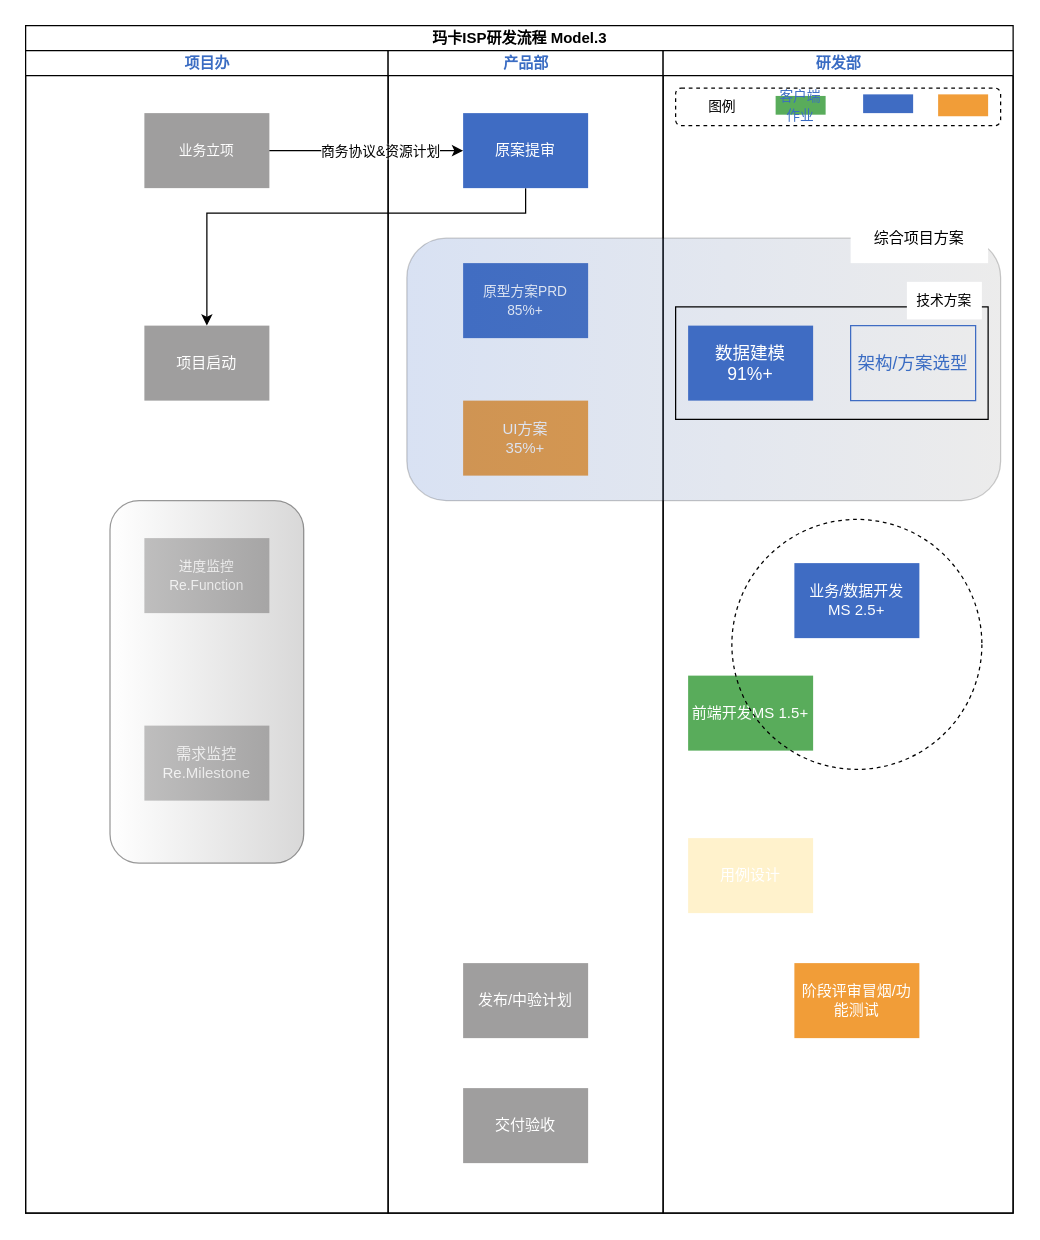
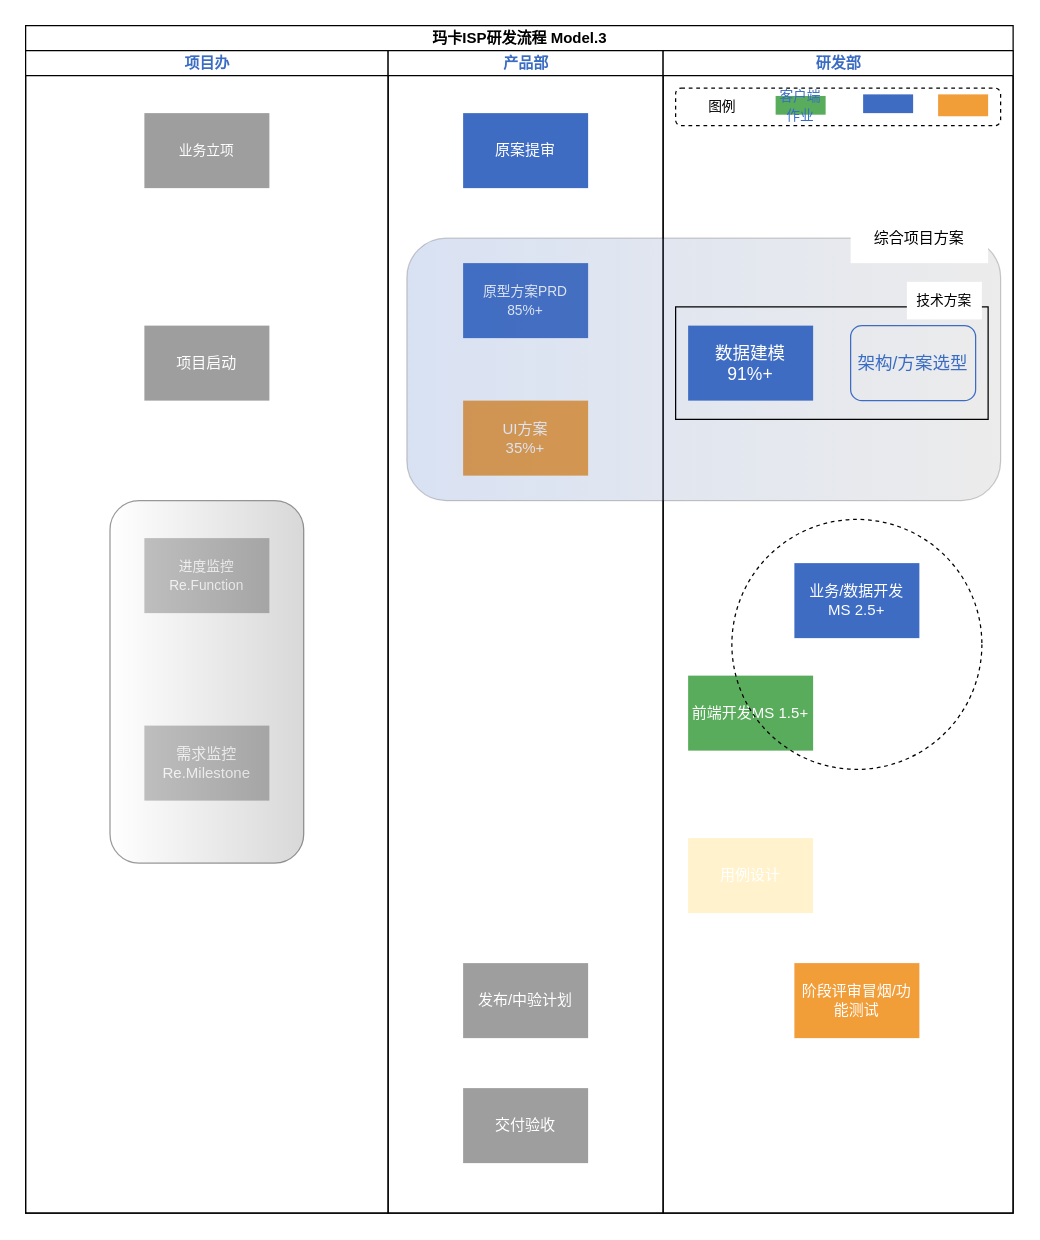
edge "业务立项" -> "原案提审": removed, label "商务协议&资源计划"
edge "原案提审" -> "项目启动": removed
node "架构/方案选型": shape rectangle -> rounded rectangle
